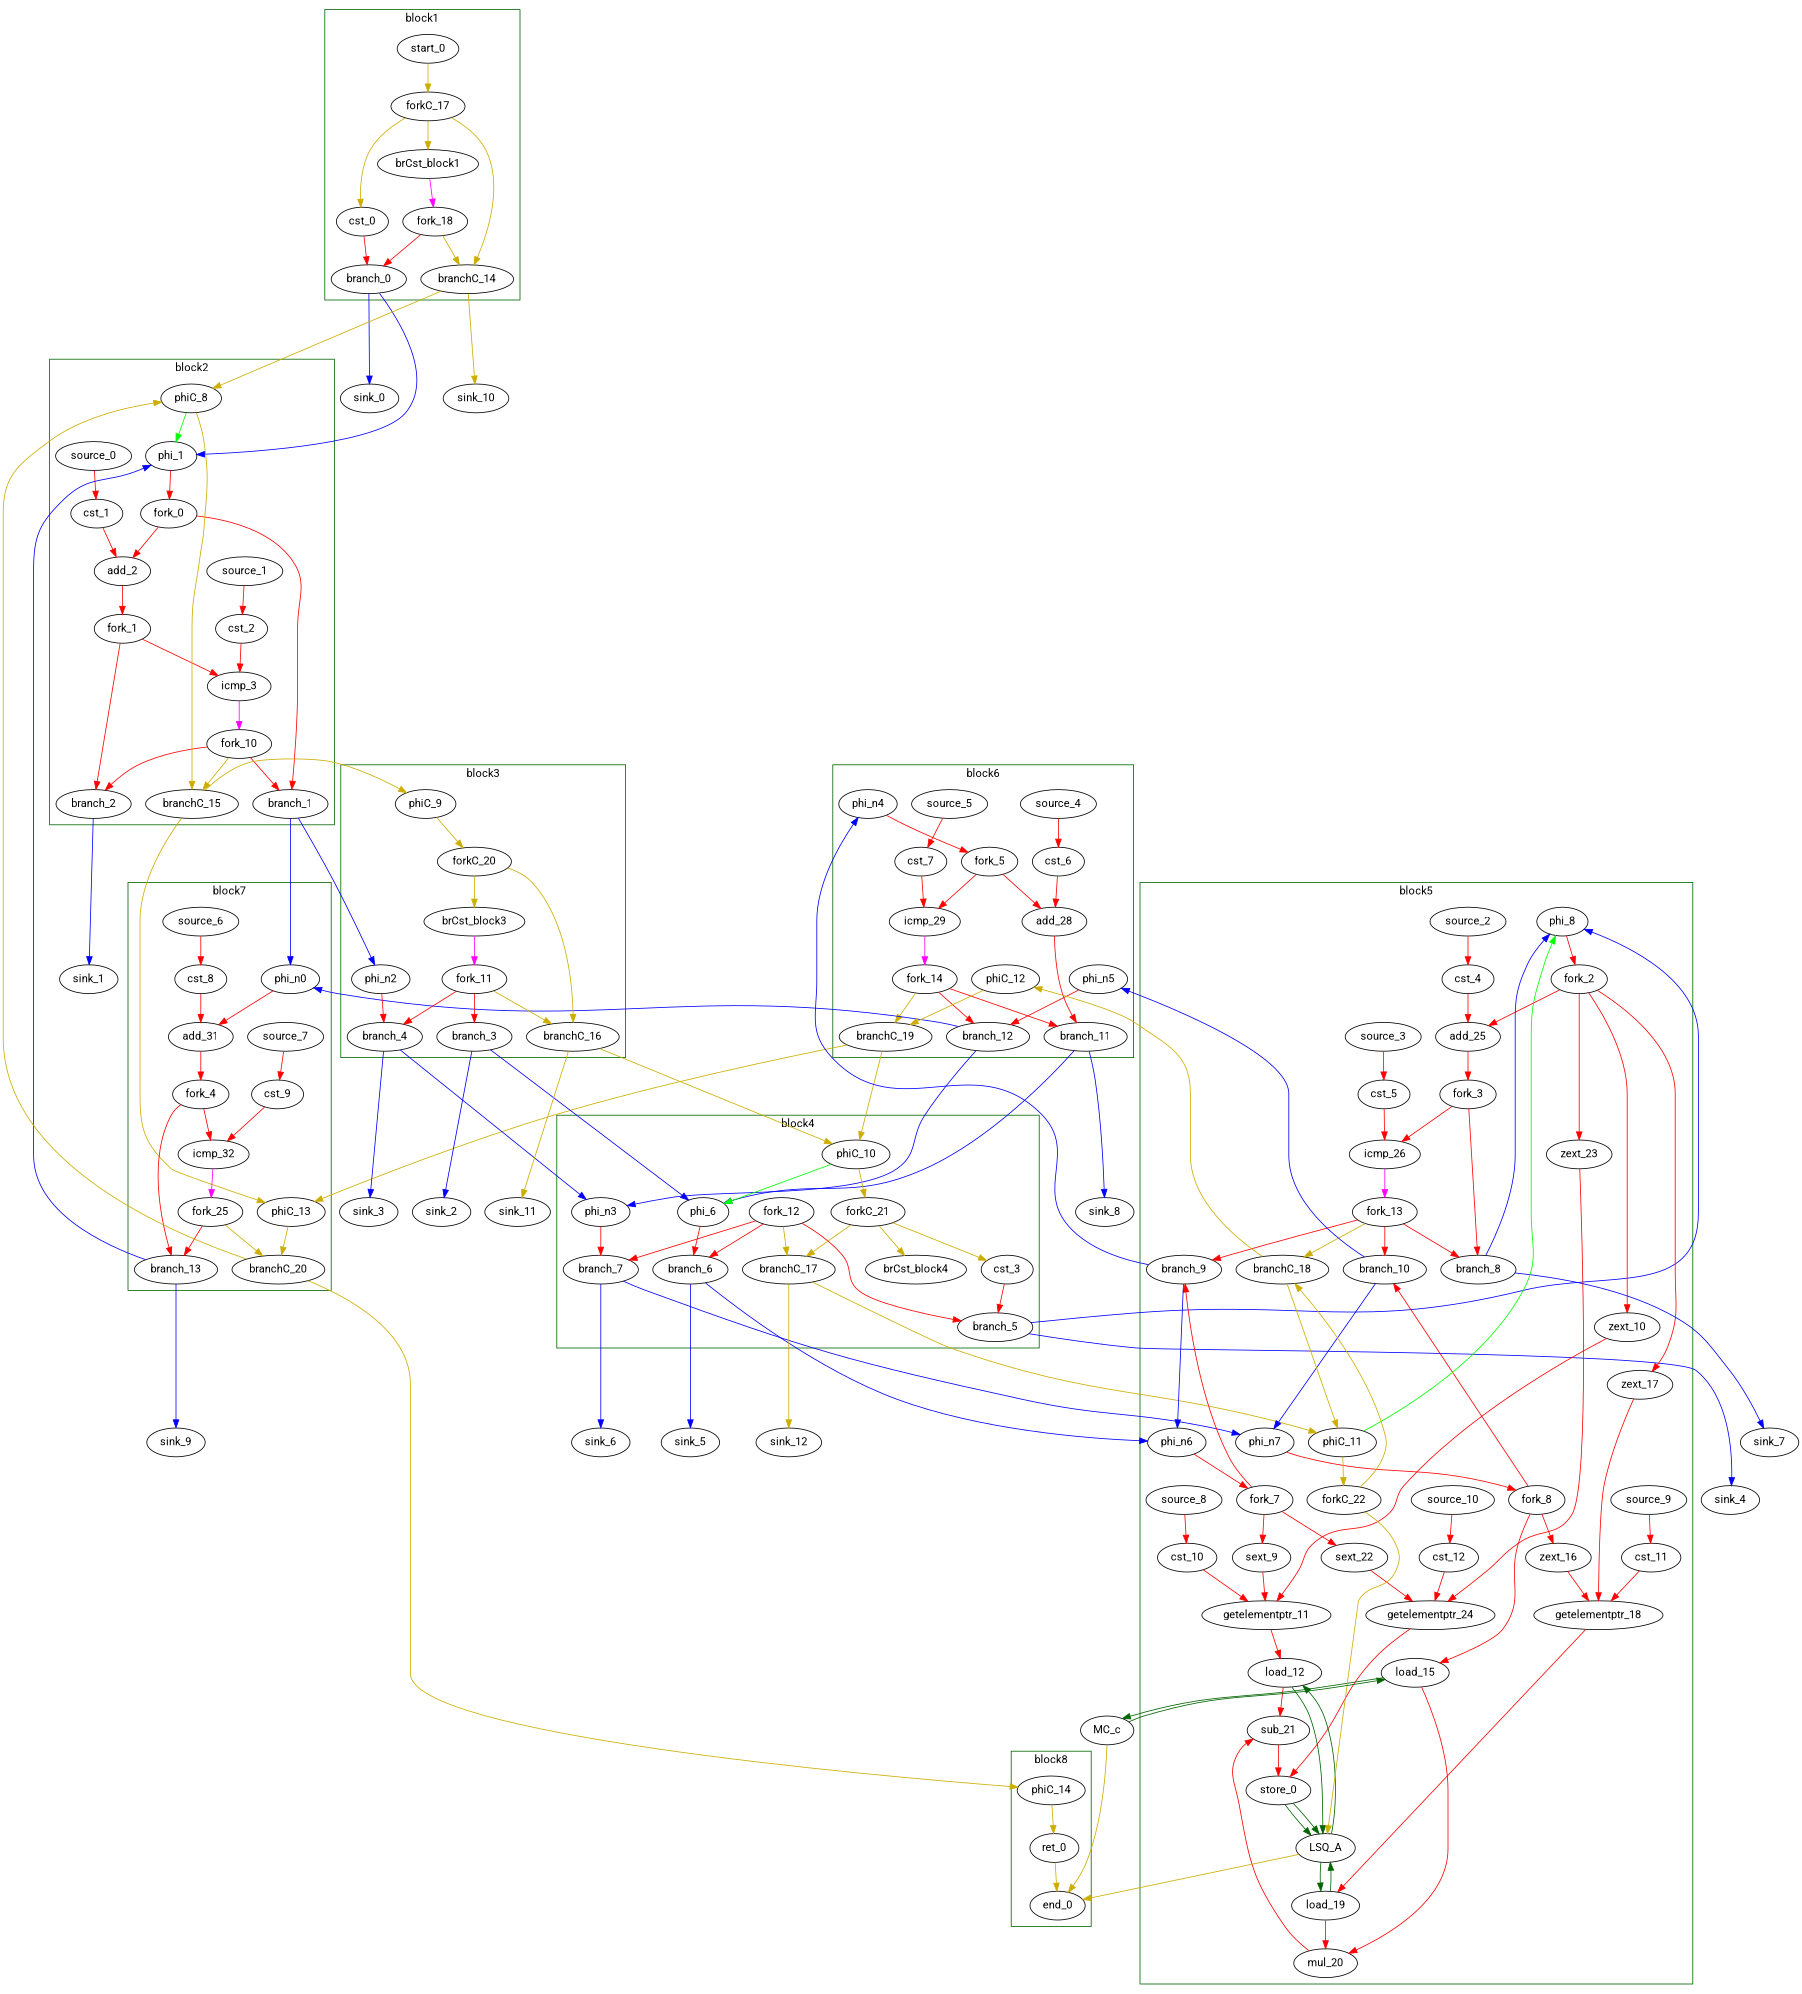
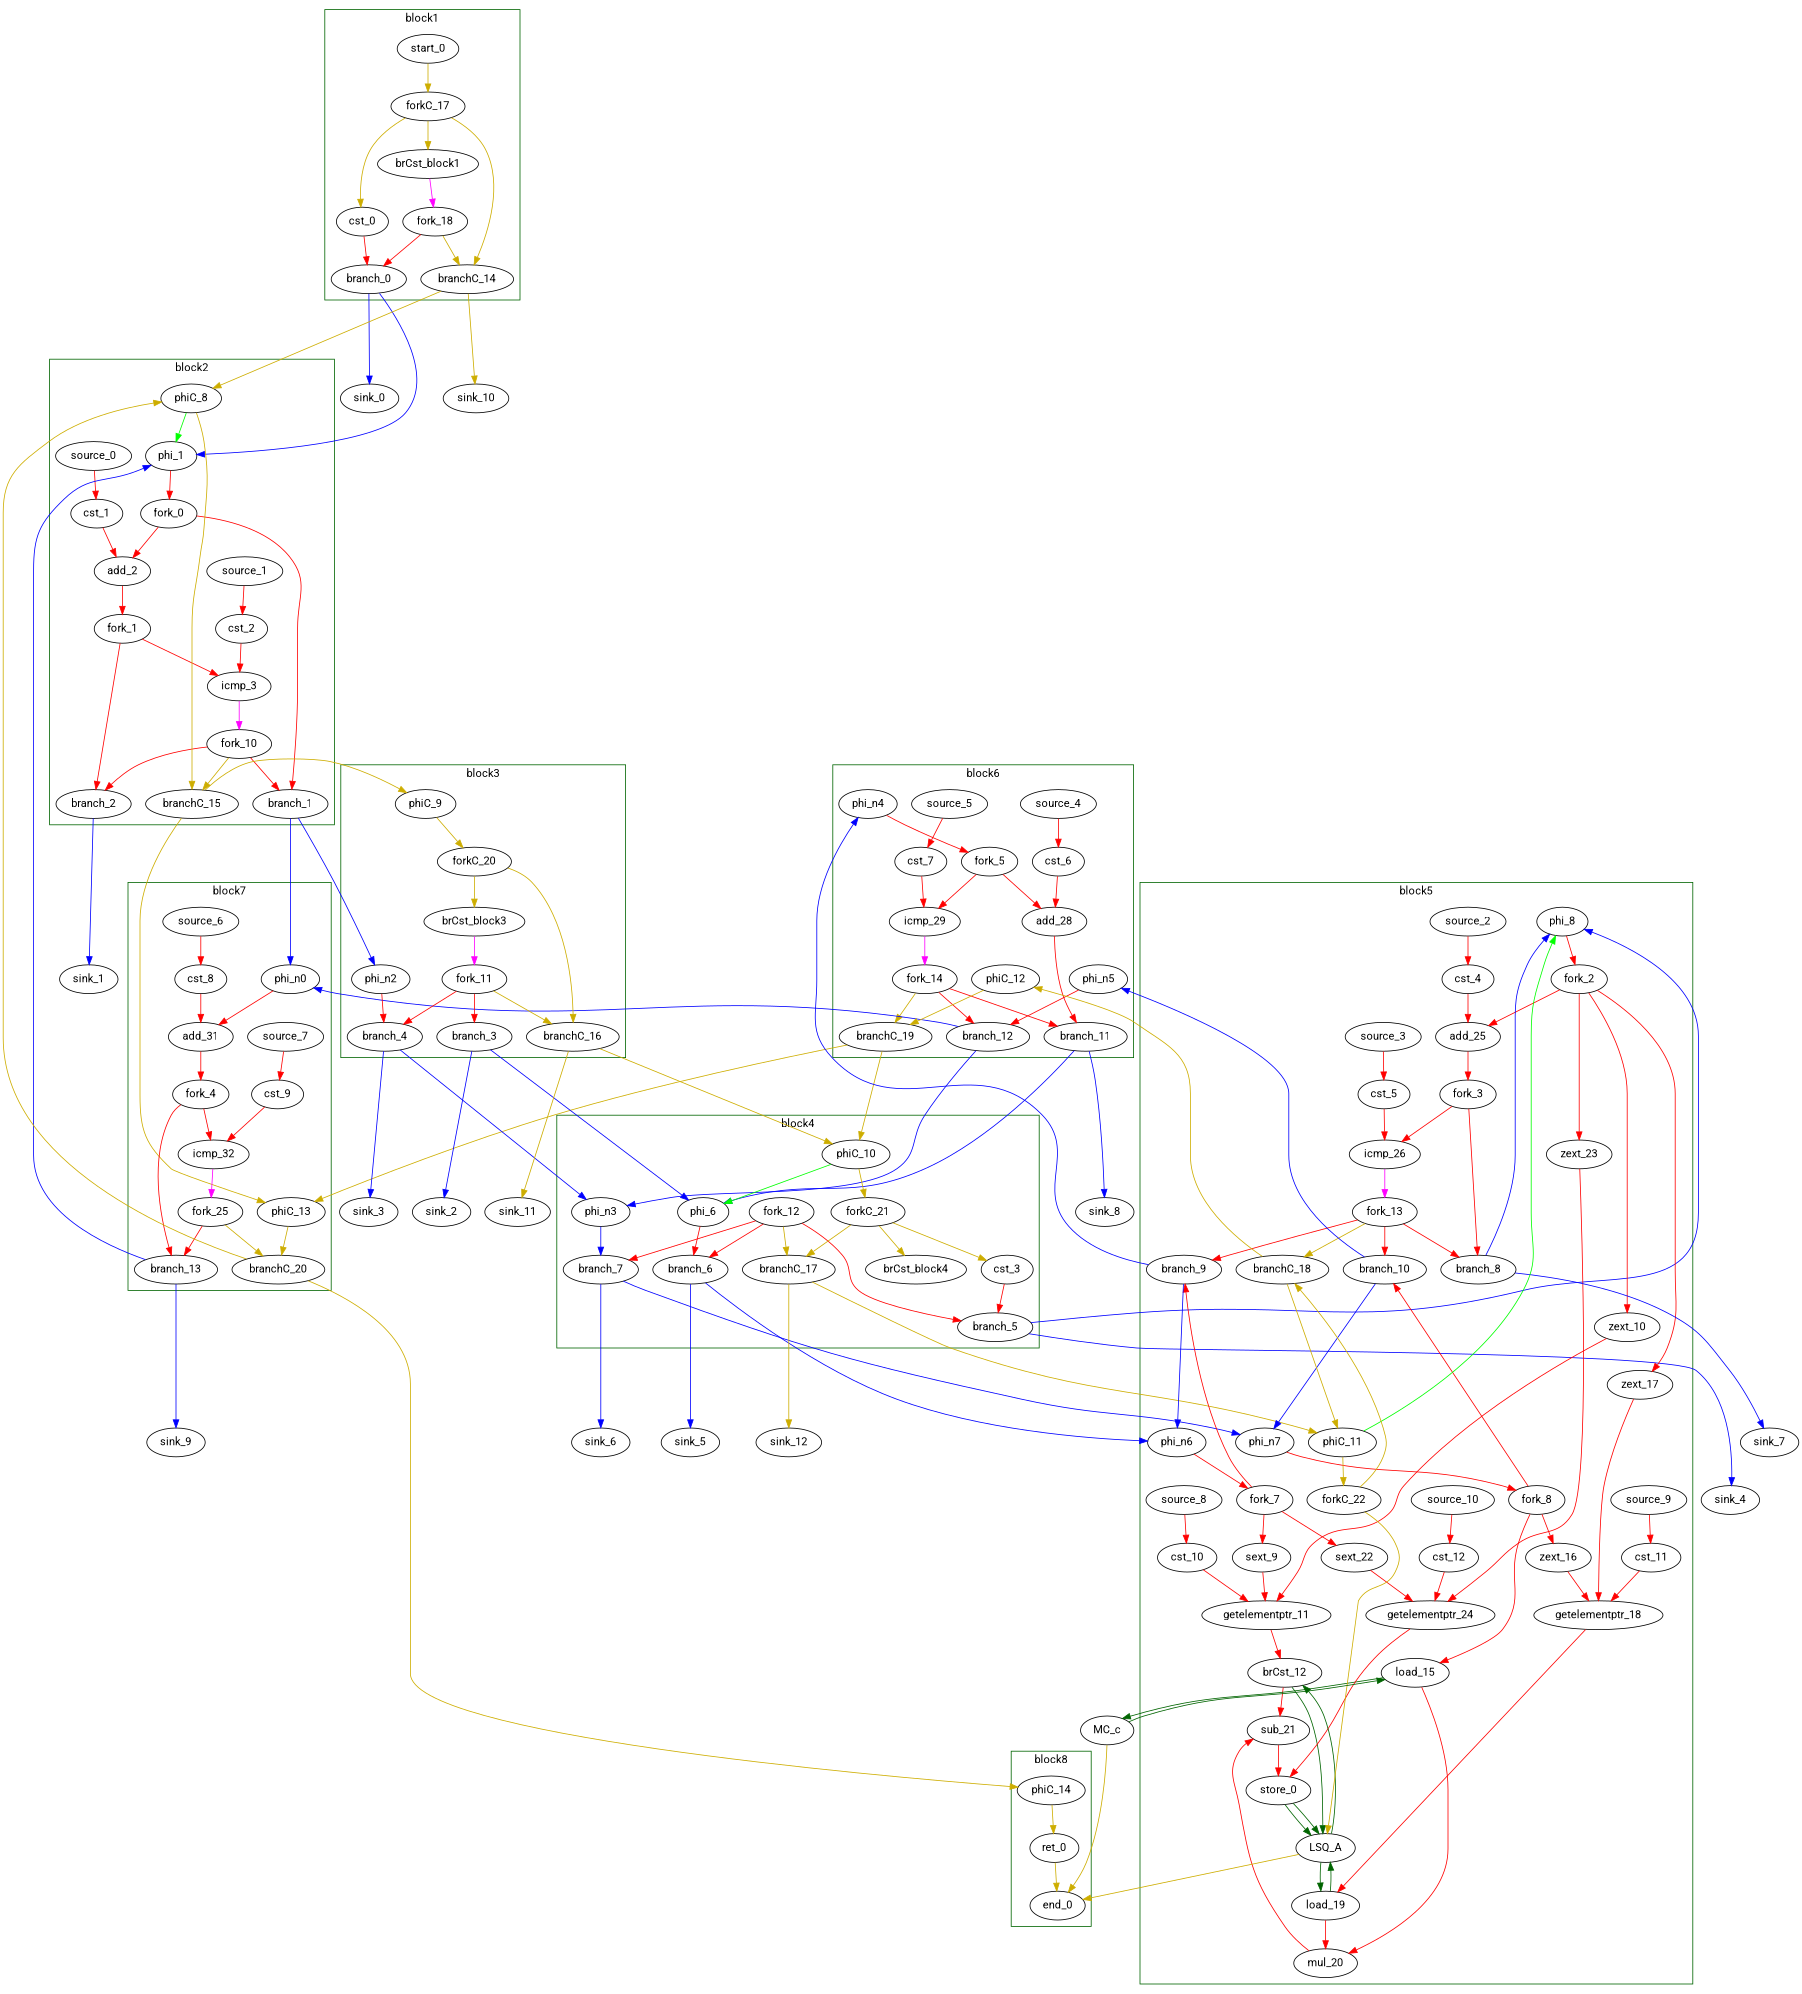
edge "phi_n3" -> "branch_7": color red -> blue
node "load_12": label "load_12" -> "brCst_12"
